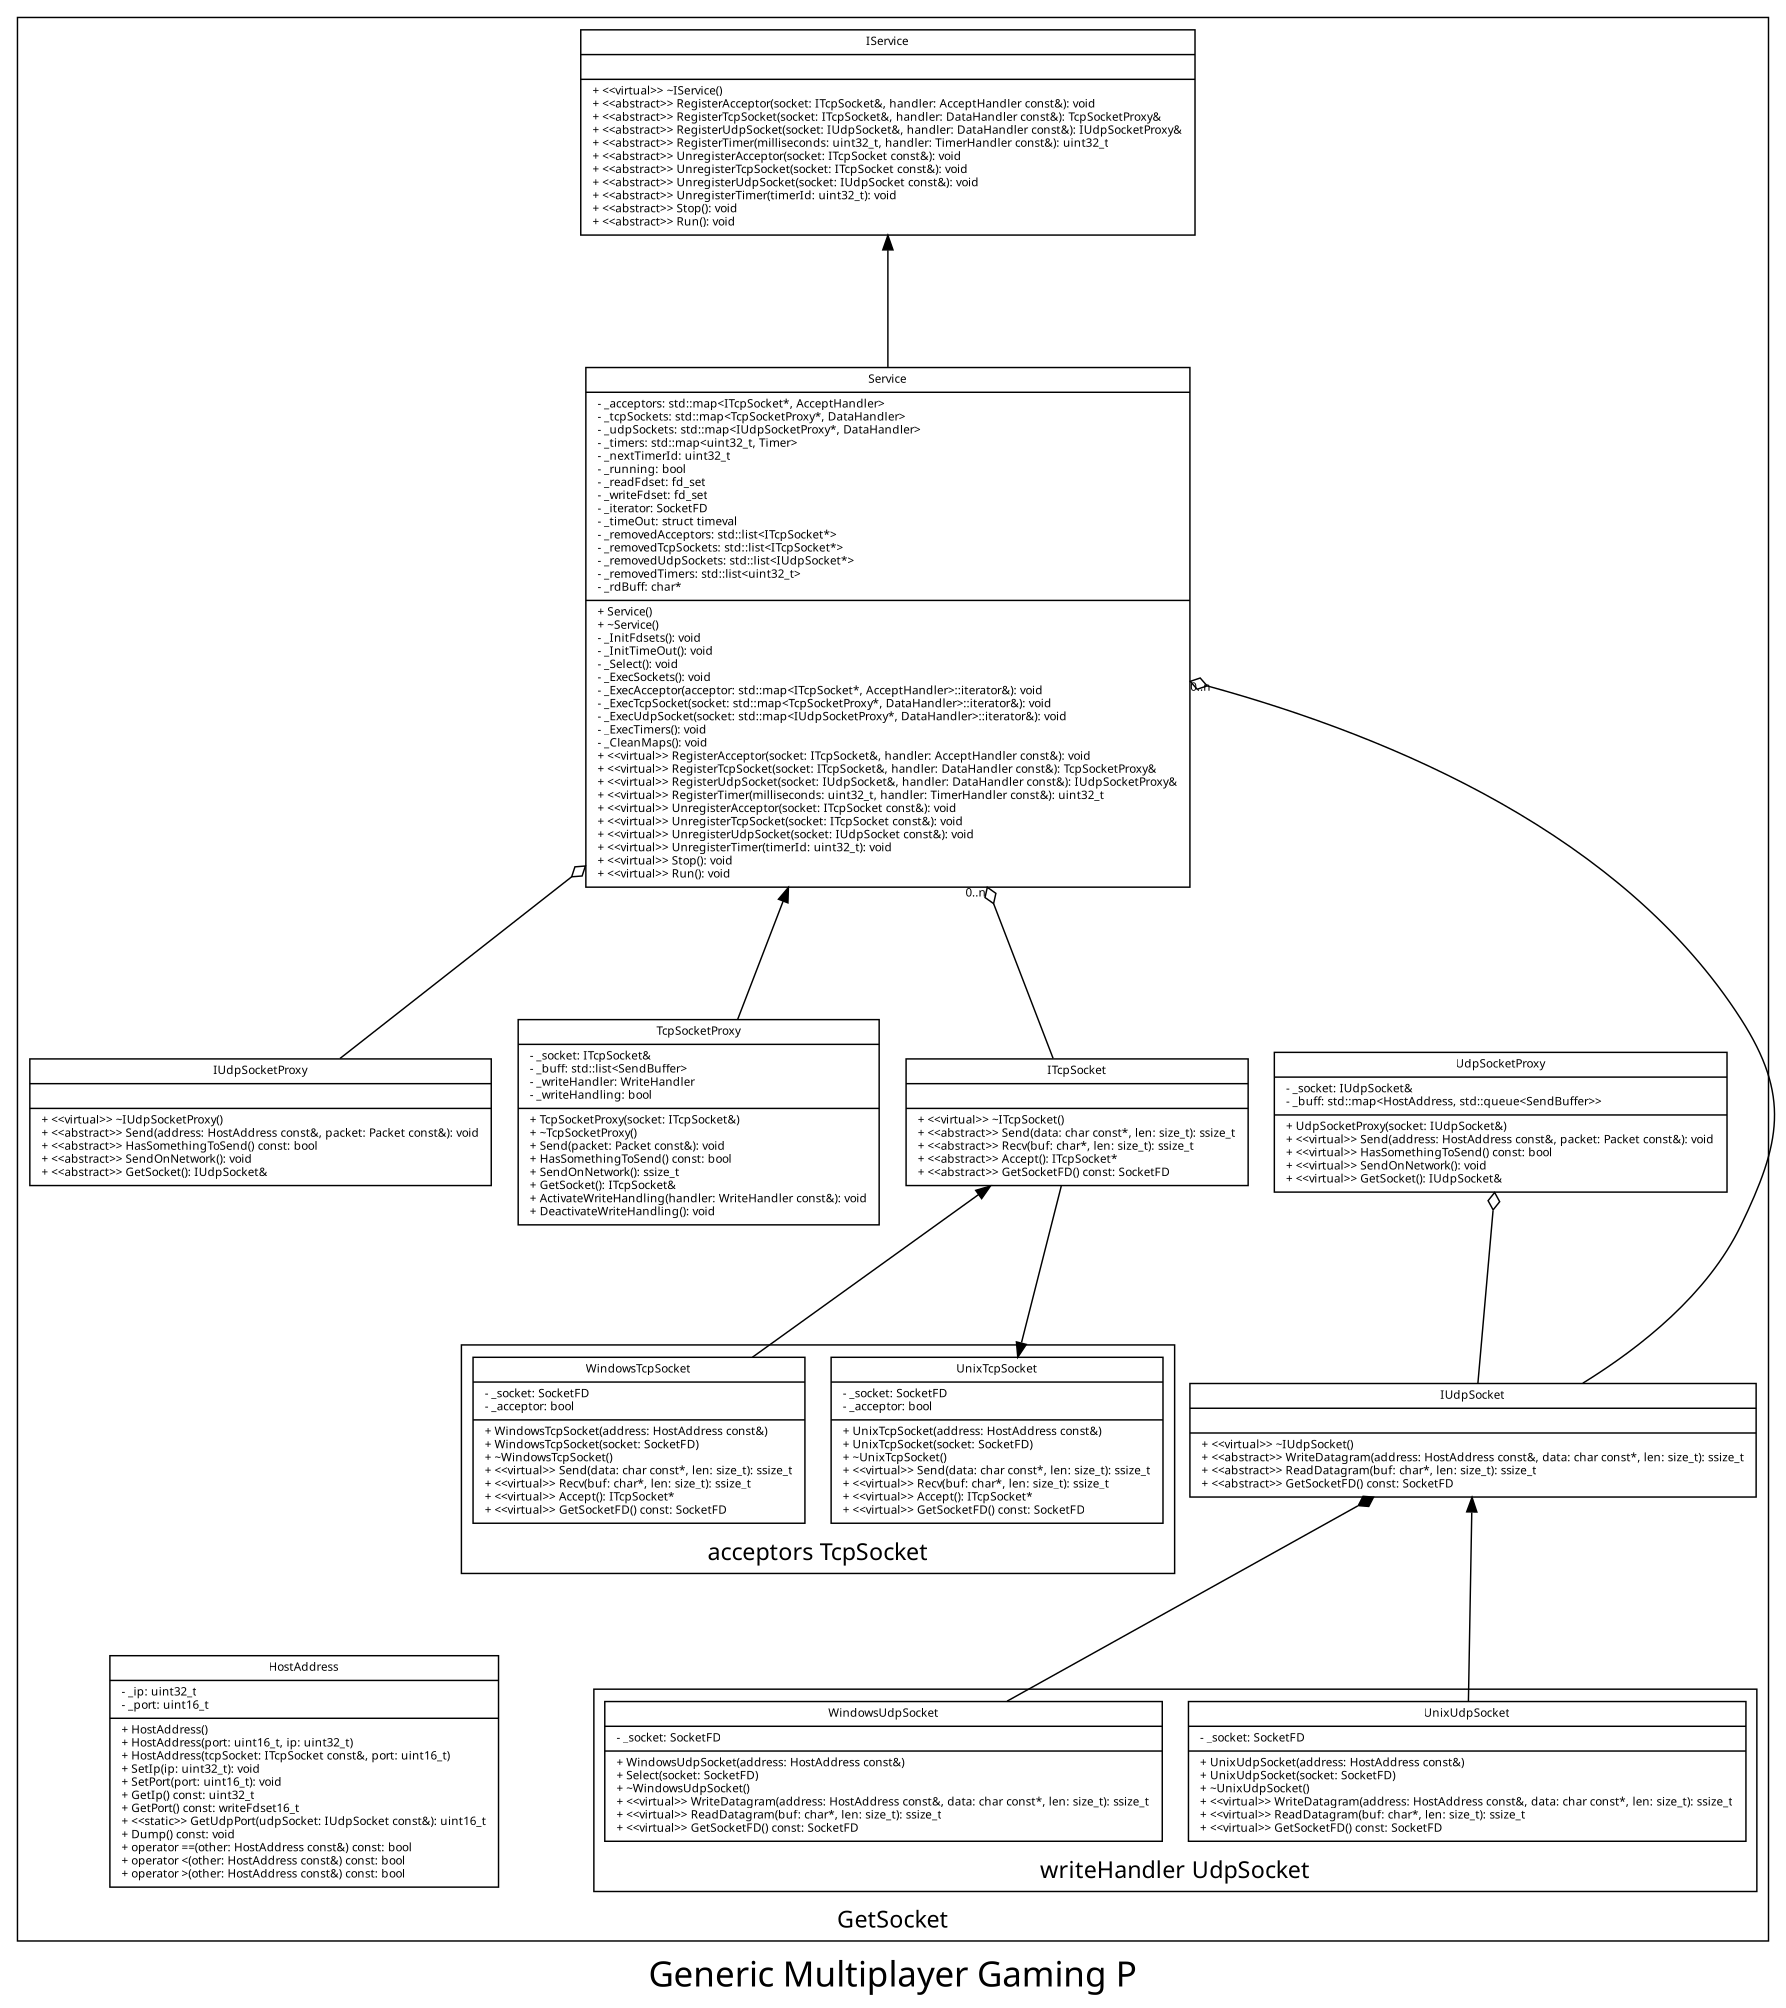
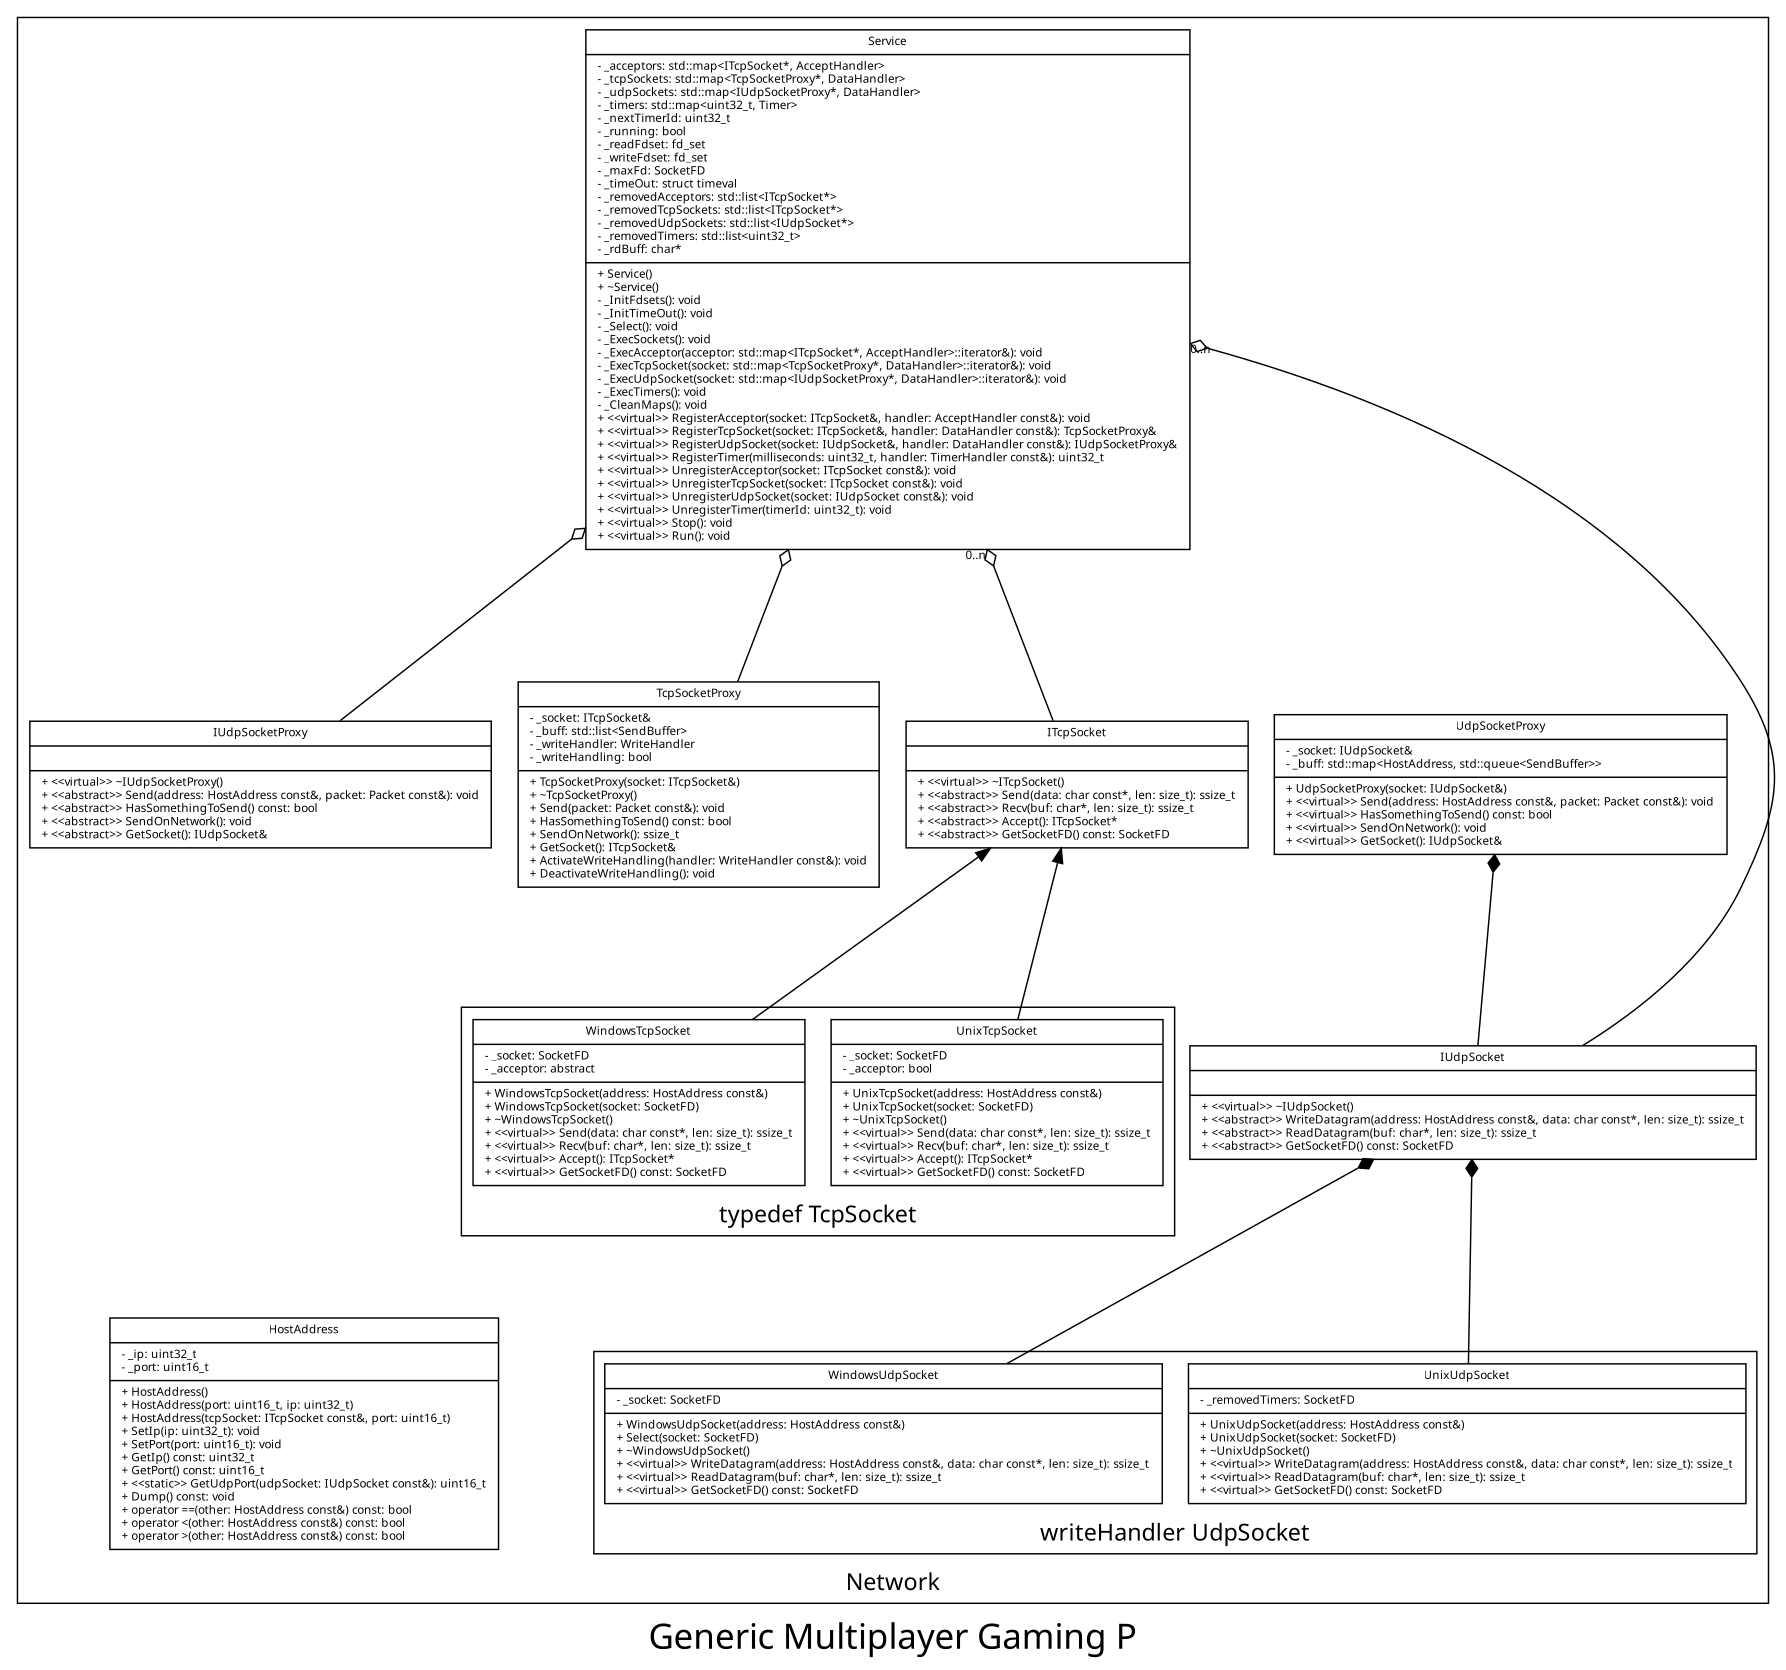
node "IService": removed
node "Service": text "- _iterator: SocketFD" -> "- _maxFd: SocketFD"
edge "TcpSocketProxy" -> "Service": arrowhead normal -> odiamond
edge "ITcpSocket" -> "UnixTcpSocket": reversed
edge "IUdpSocket" -> "UdpSocketProxy": arrowhead odiamond -> diamond
node "WindowsTcpSocket": text "- _acceptor: bool" -> "- _acceptor: abstract"
cluster "acceptors TcpSocket": label "acceptors TcpSocket" -> "typedef TcpSocket"
edge "UnixUdpSocket" -> "IUdpSocket": arrowhead normal -> diamond
node "UnixUdpSocket": text "- _socket: SocketFD" -> "- _removedTimers: SocketFD"
node "HostAddress": text "+ GetPort() const: writeFdset16_t" -> "+ GetPort() const: uint16_t"
cluster "GetSocket": label "GetSocket" -> "Network"
